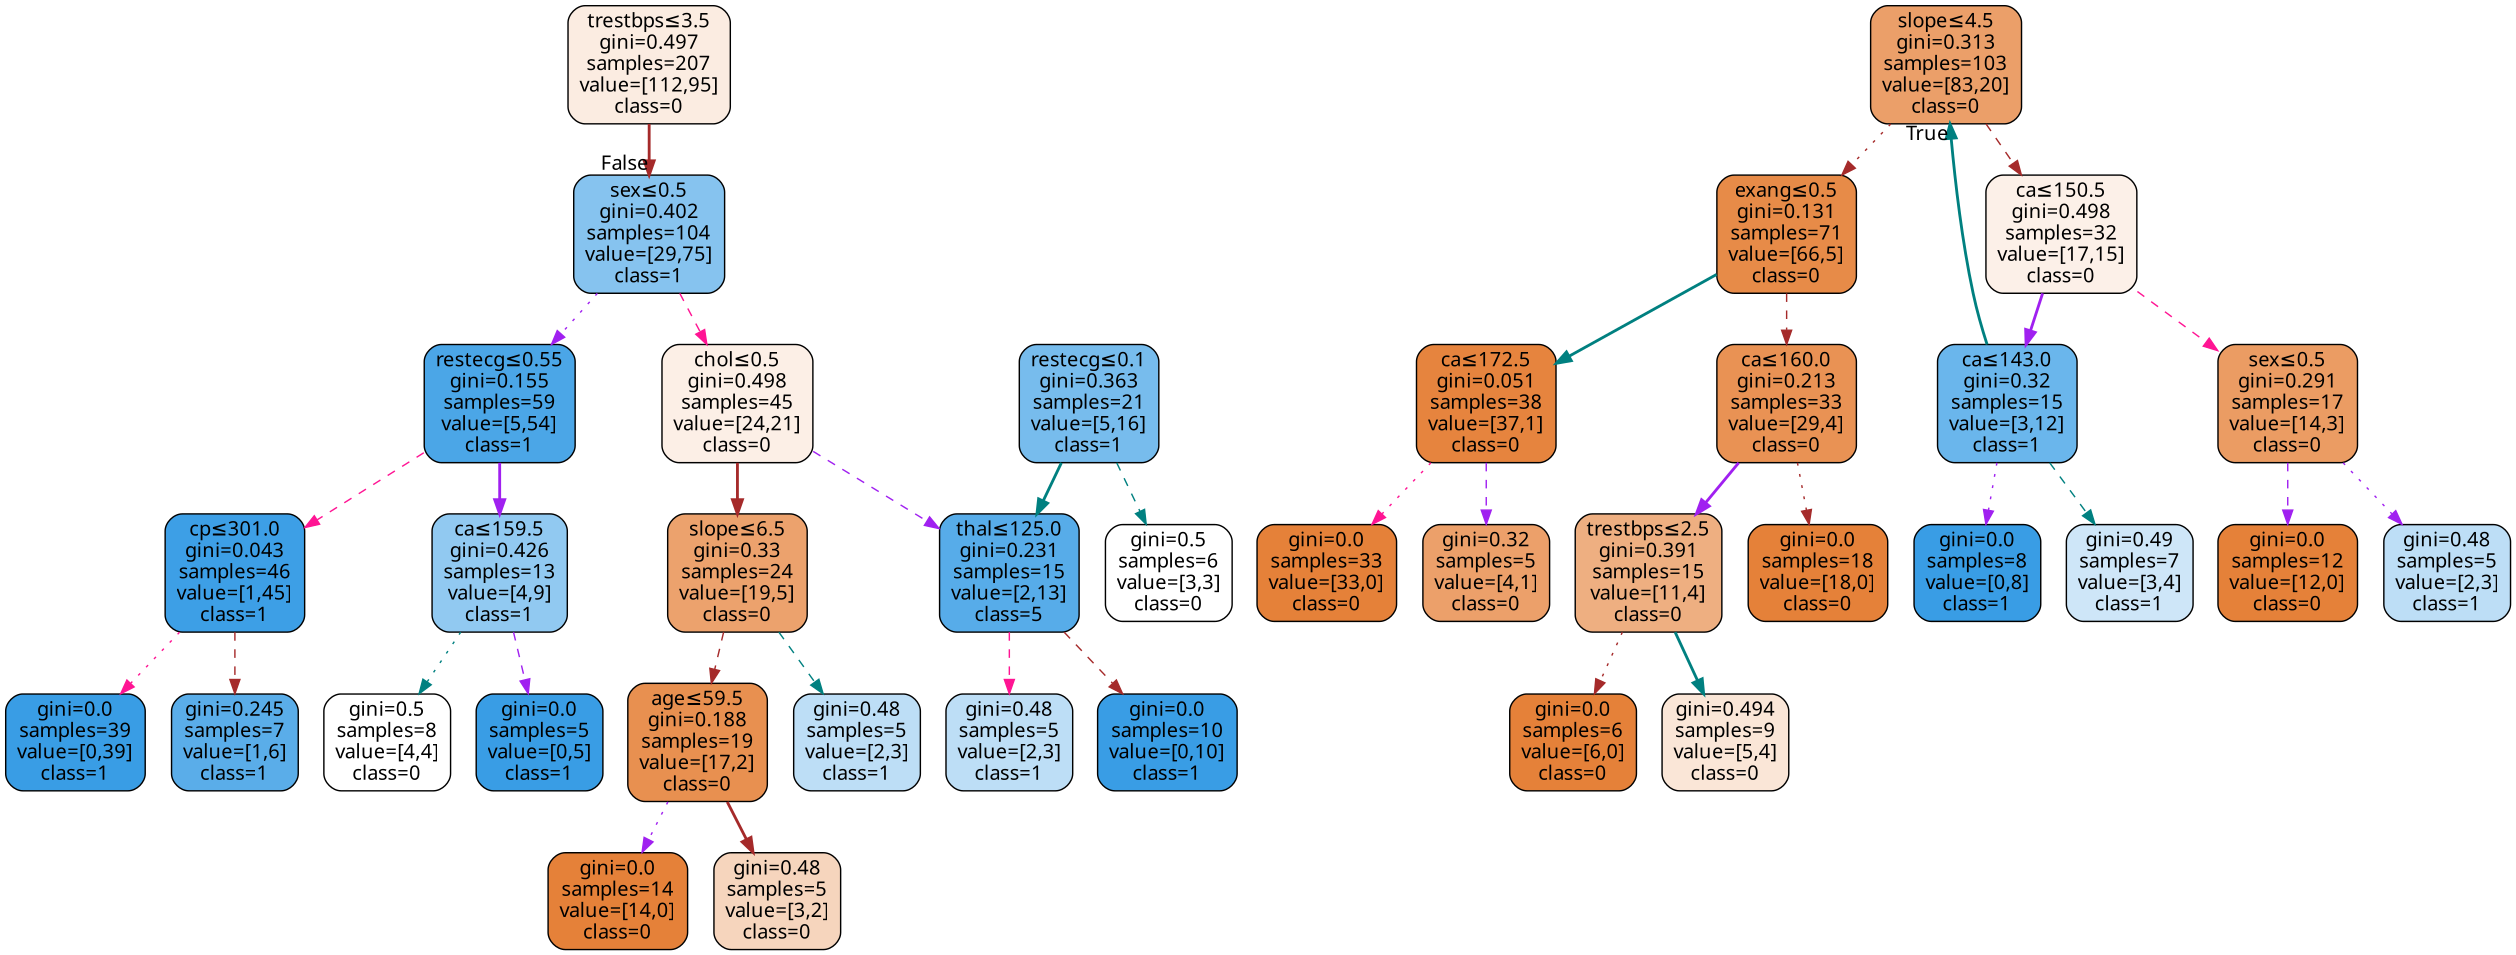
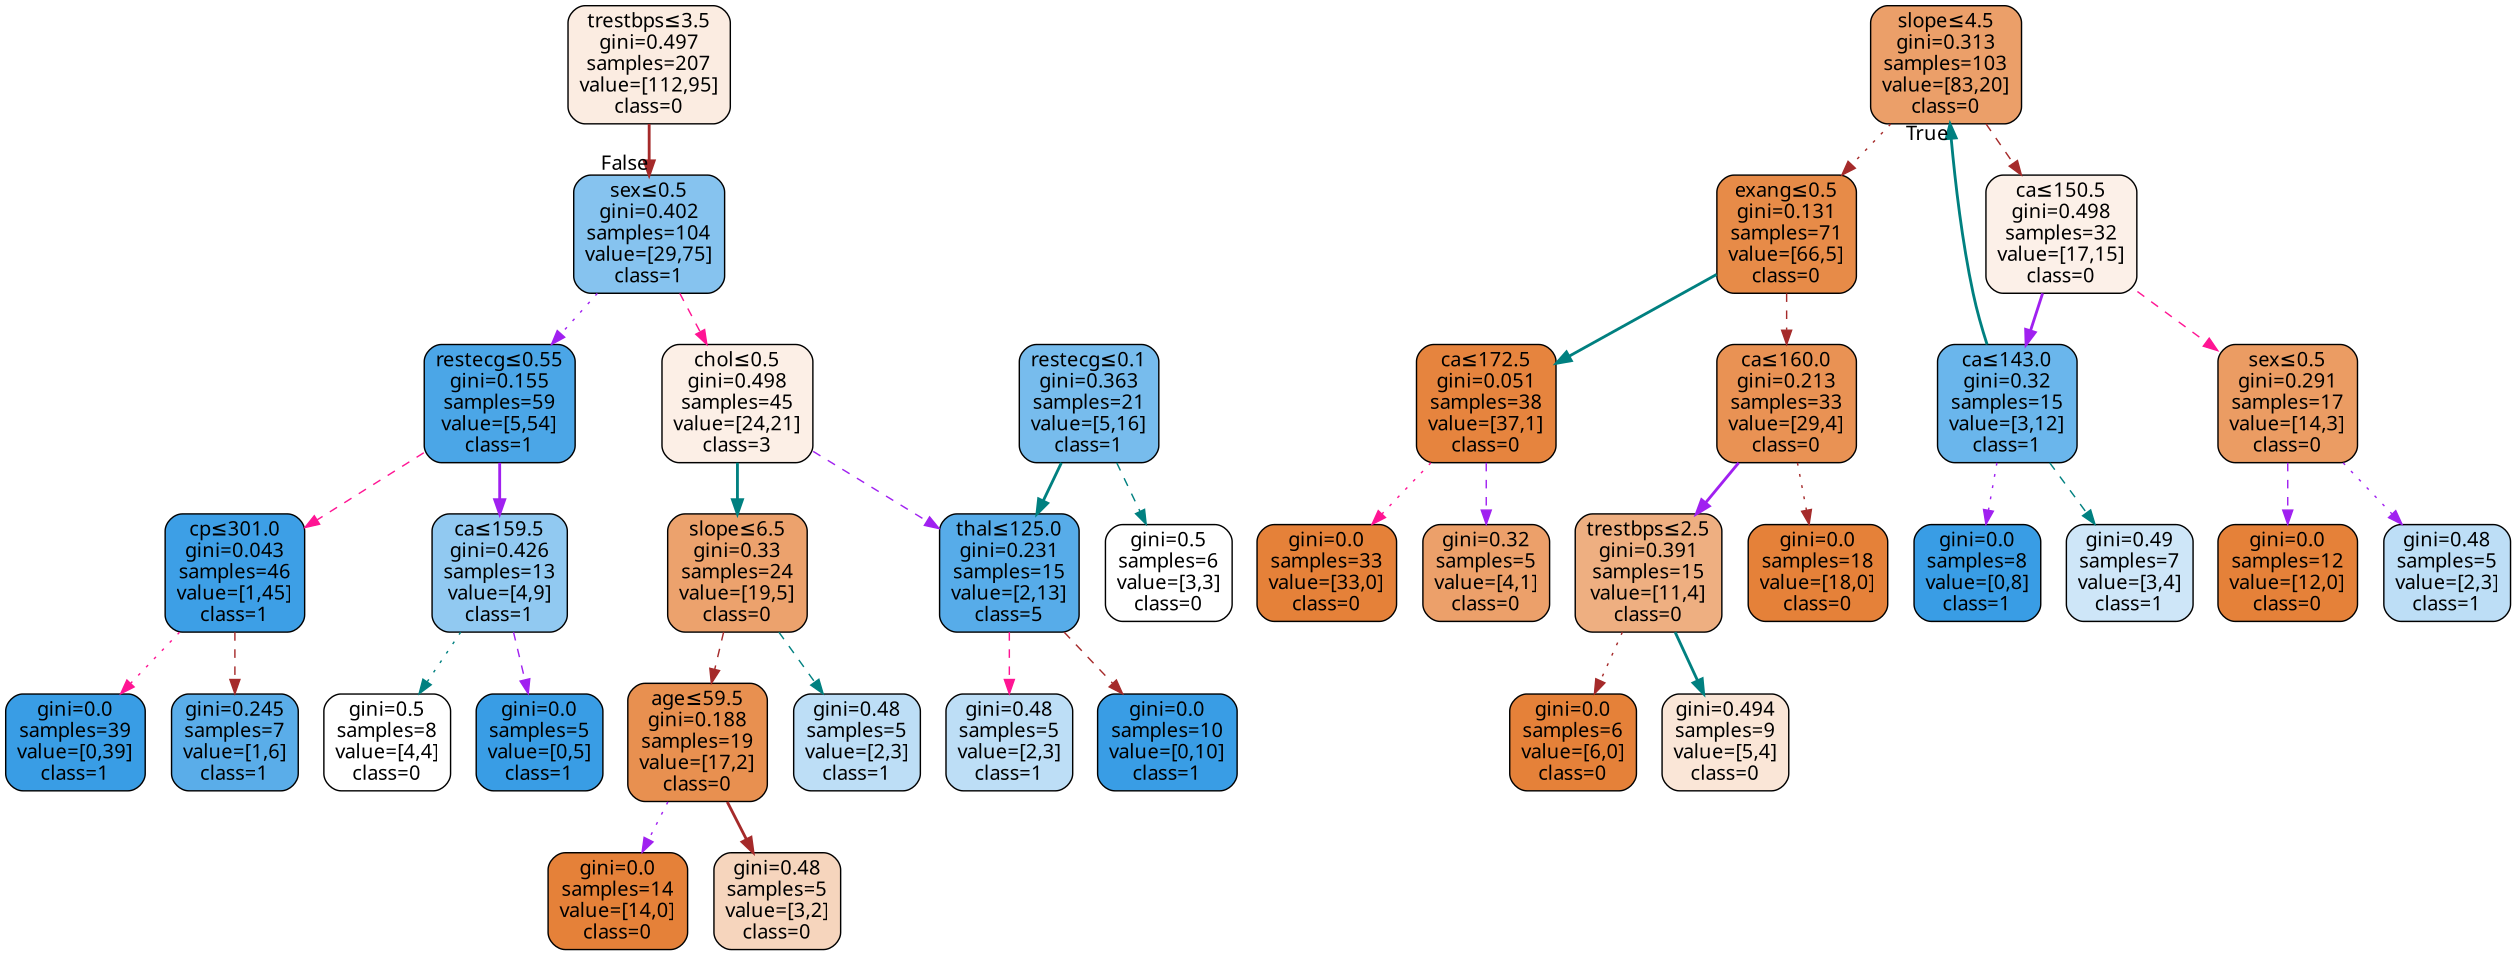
node "chol≤0.5": text "class=0" -> "class=3"
edge "chol≤0.5" -> "slope≤6.5": color brown -> teal
